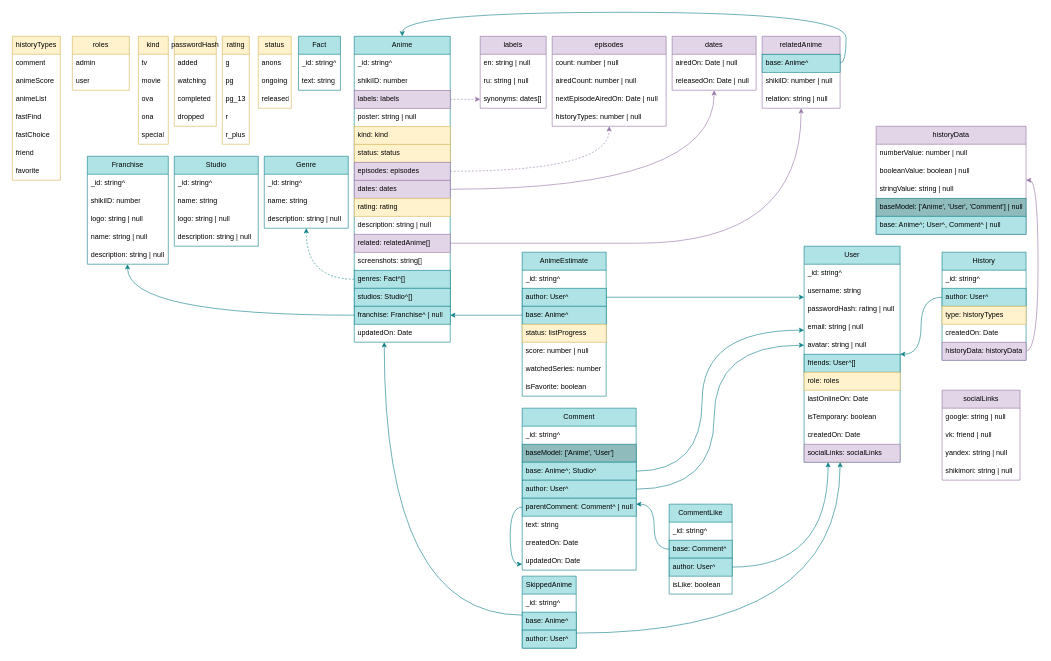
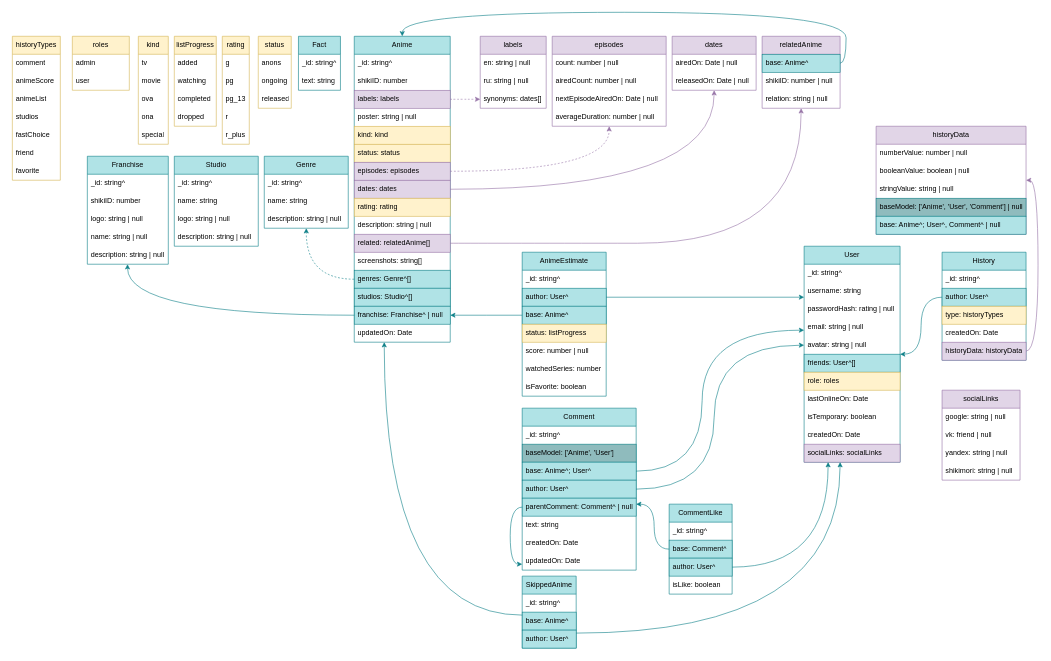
node "passwordHash": label "passwordHash" -> "listProgress"
node "fastFind": label "fastFind" -> "studios"
node "historyTypes: number | null": label "historyTypes: number | null" -> "averageDuration: number | null"
node "genres: Fact^[]": label "genres: Fact^[]" -> "genres: Genre^[]"
node "base: Anime^; Studio^": label "base: Anime^; Studio^" -> "base: Anime^; User^"
